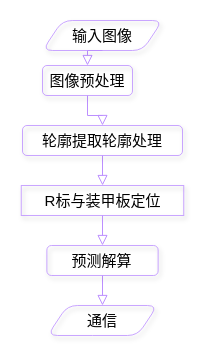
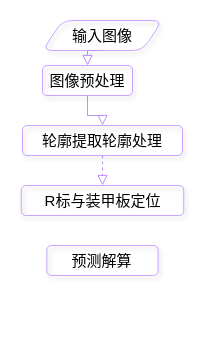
edge "轮廓提取轮廓处理" -> "R标与装甲板定位": style solid -> dashed
node "R标与装甲板定位": shape rectangle -> rounded rectangle
edge "R标与装甲板定位" -> "预测解算": removed
edge "预测解算" -> "通信": removed
node "通信": removed
